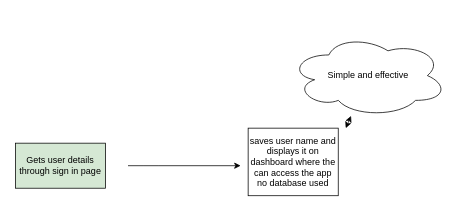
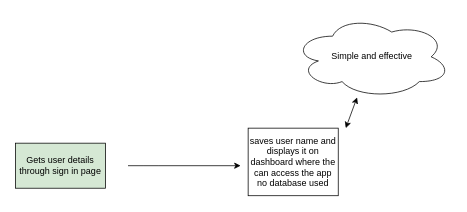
node "Simple and effective": moved (368, 75) -> (372, 57)
